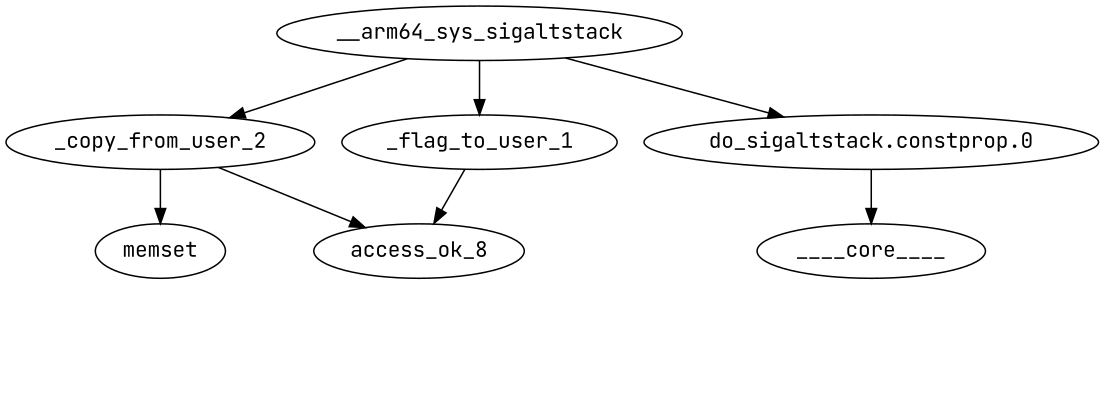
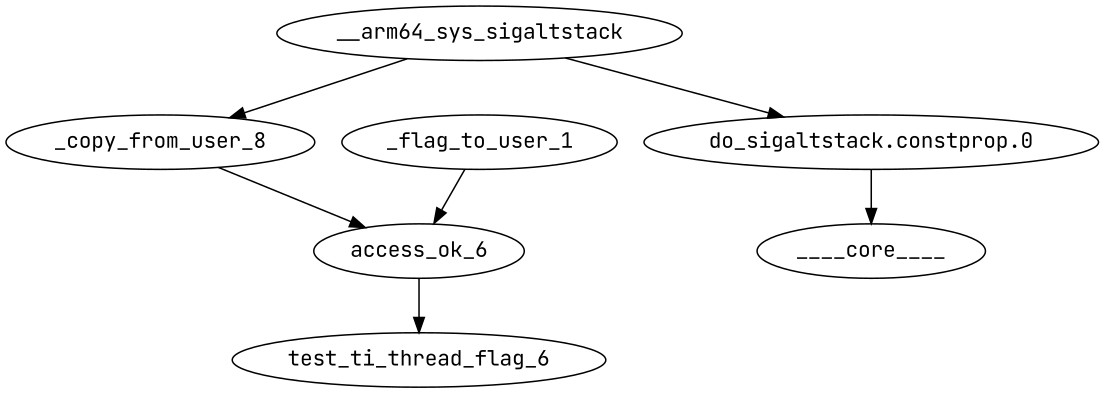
edge "__arm64_sys_sigaltstack" -> "_flag_to_user_1": removed
node "_copy_from_user_2": label "_copy_from_user_2" -> "_copy_from_user_8"
node "memset": removed
node "access_ok_8": label "access_ok_8" -> "access_ok_6"
node "test_ti_thread_flag_6": added
